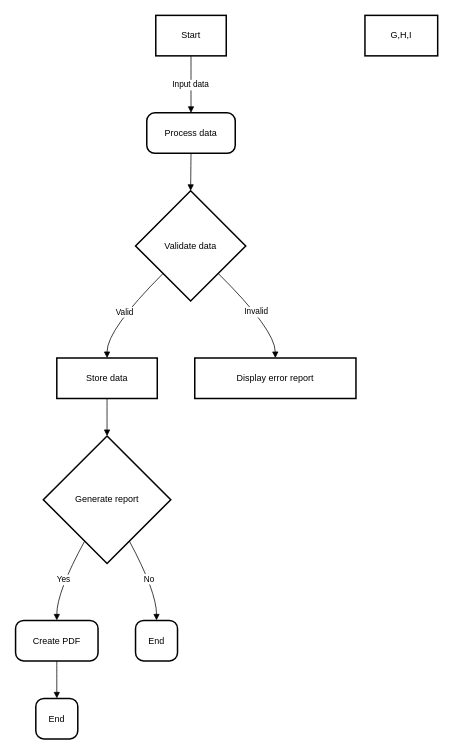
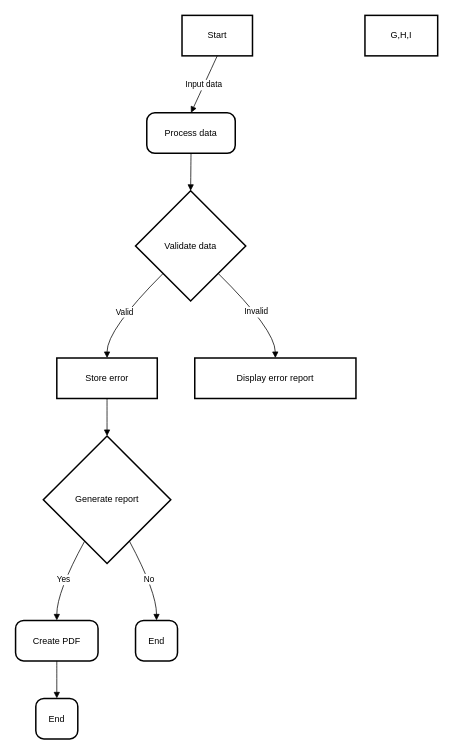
node "Start": moved (191, 36) -> (217, 36)
node "Store data": label "Store data" -> "Store error"
